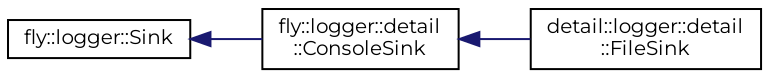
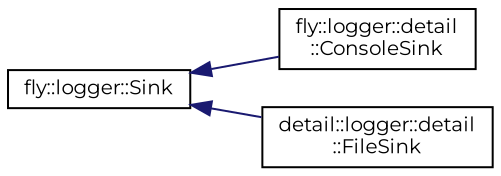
edge "detail::logger::detail ::FileSink" -> "fly::logger::detail ::ConsoleSink": now "detail::logger::detail ::FileSink" -> "fly::logger::Sink"
